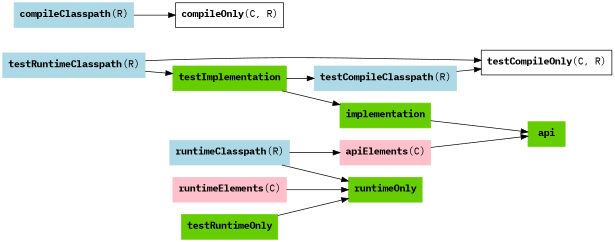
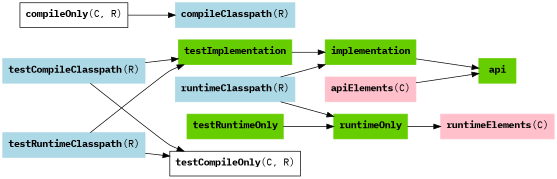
edge "compileClasspath" -> "compileOnly": reversed
edge "testImplementation" -> "testCompileClasspath": reversed
edge "runtimeClasspath" -> "apiElements": now "runtimeClasspath" -> "implementation"
edge "runtimeElements" -> "runtimeOnly": reversed
